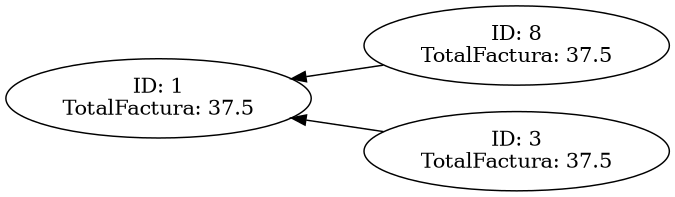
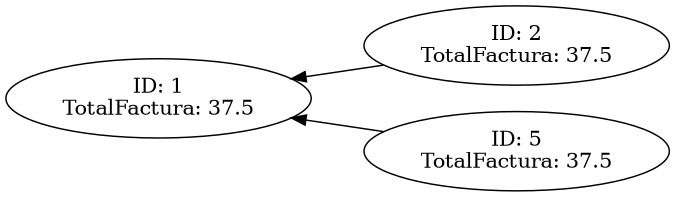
node "ID: 8 TotalFactura: 37.5": label "ID: 8 TotalFactura: 37.5" -> "ID: 2 TotalFactura: 37.5"
node "ID: 3 TotalFactura: 37.5": label "ID: 3 TotalFactura: 37.5" -> "ID: 5 TotalFactura: 37.5"
